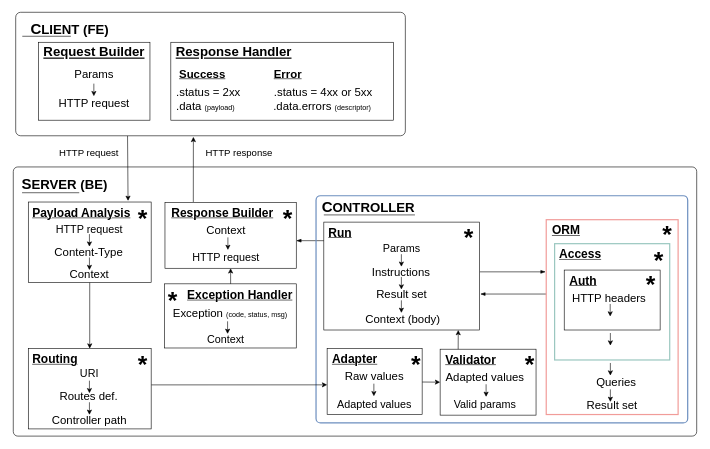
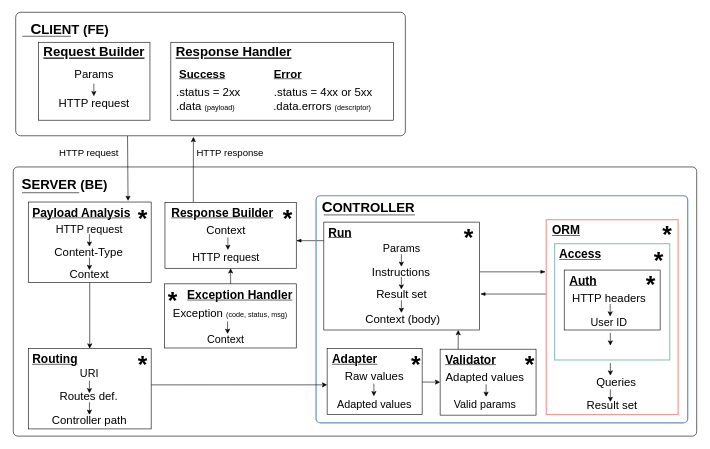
node "HTTP response": moved (260, 152) -> (251, 152)
node "User ID": added
